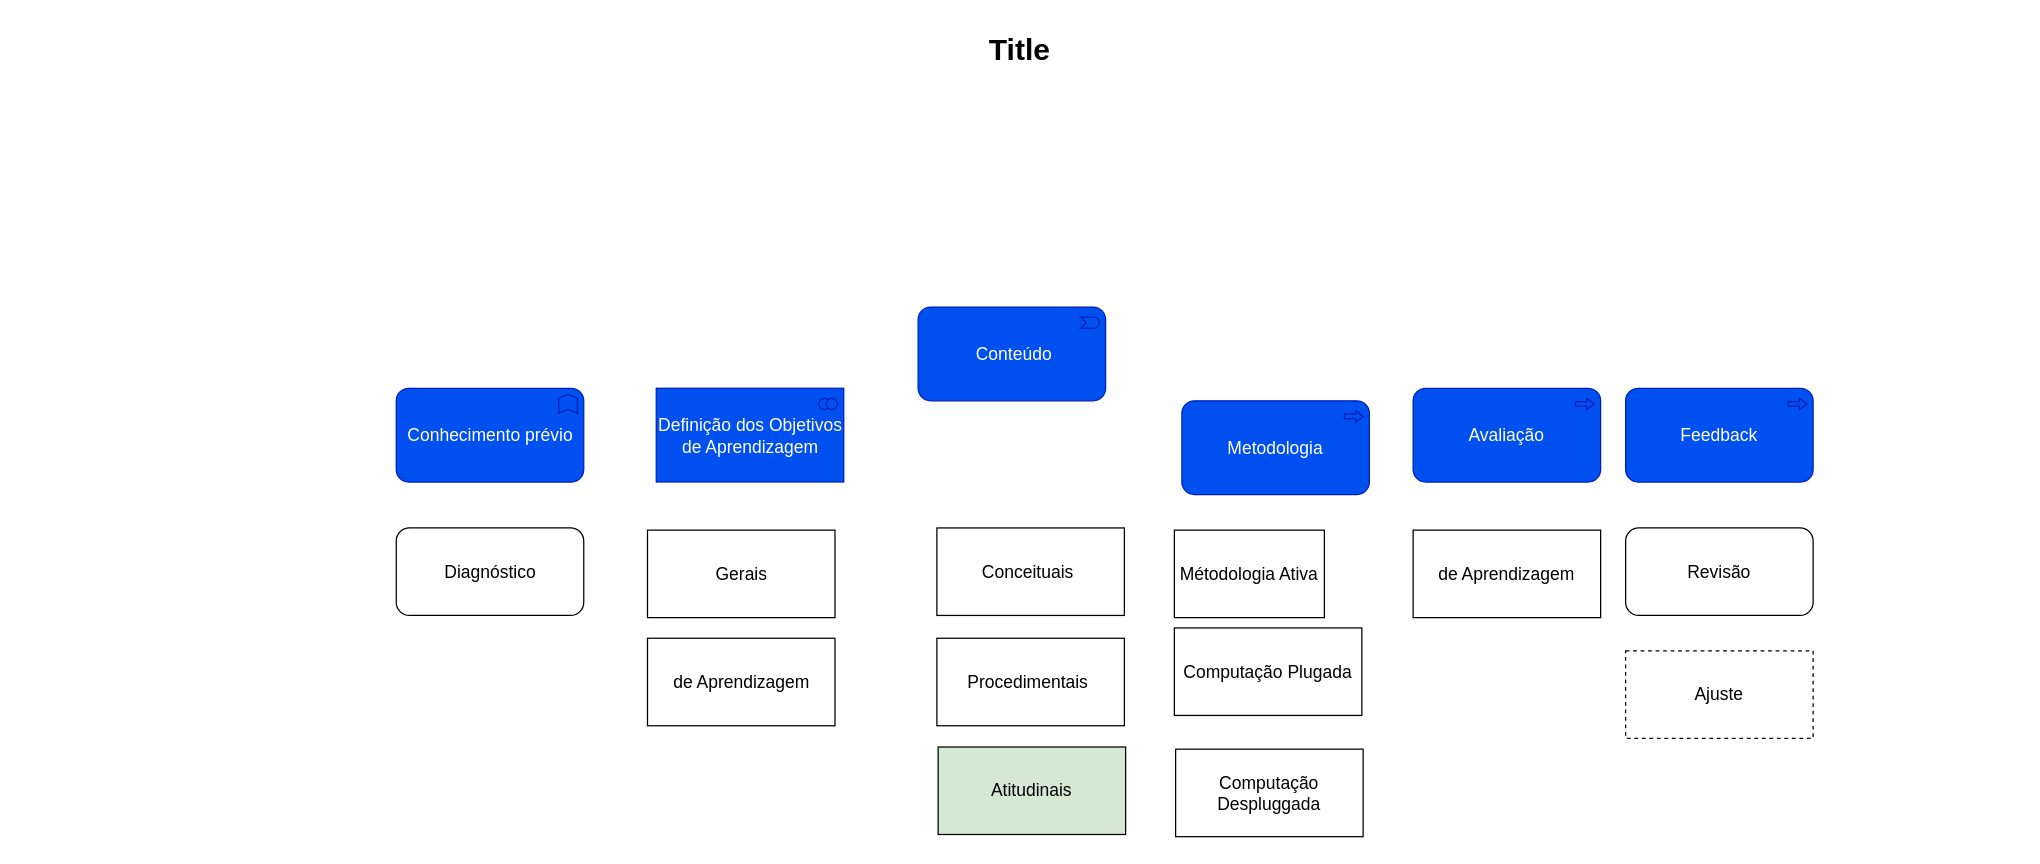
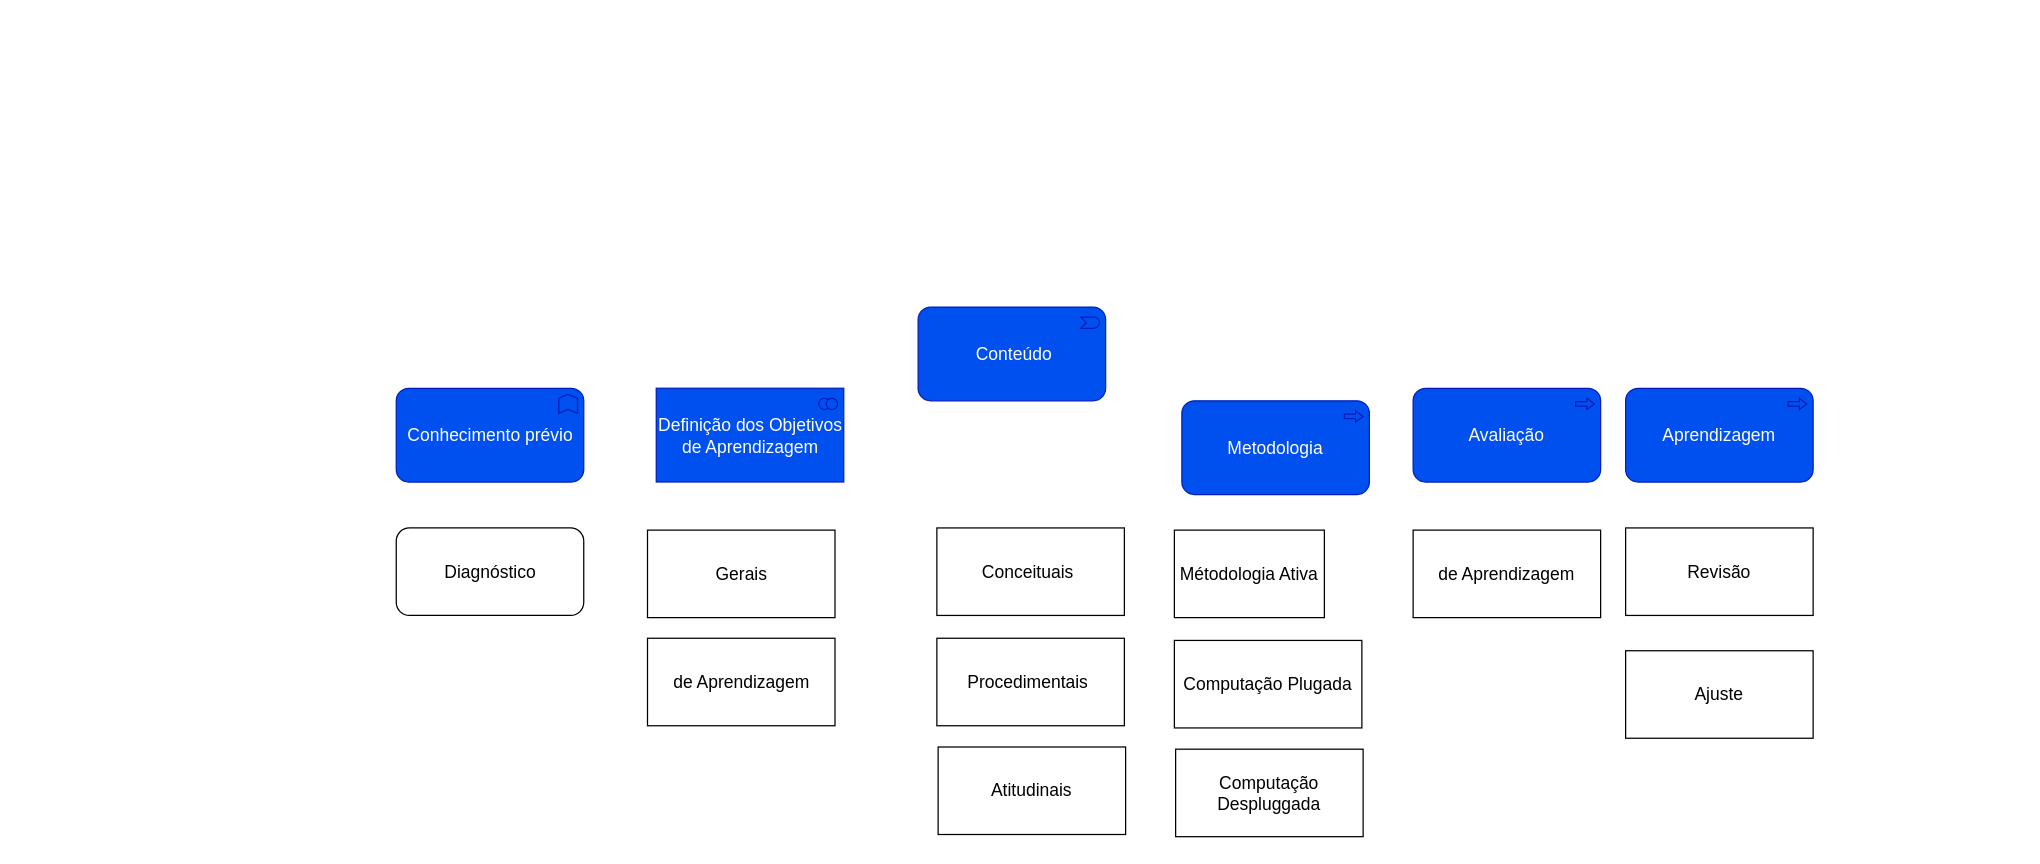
node "Title": removed
node "Feedback": label "Feedback" -> "Aprendizagem"
node "Revisão": shape rounded rectangle -> rectangle
node "Computação Plugada": moved (1268, 672) -> (1268, 684)
node "Ajuste": style dashed -> solid
node "Atitudinais": fillcolor #d5e8d4 -> #ffffff
